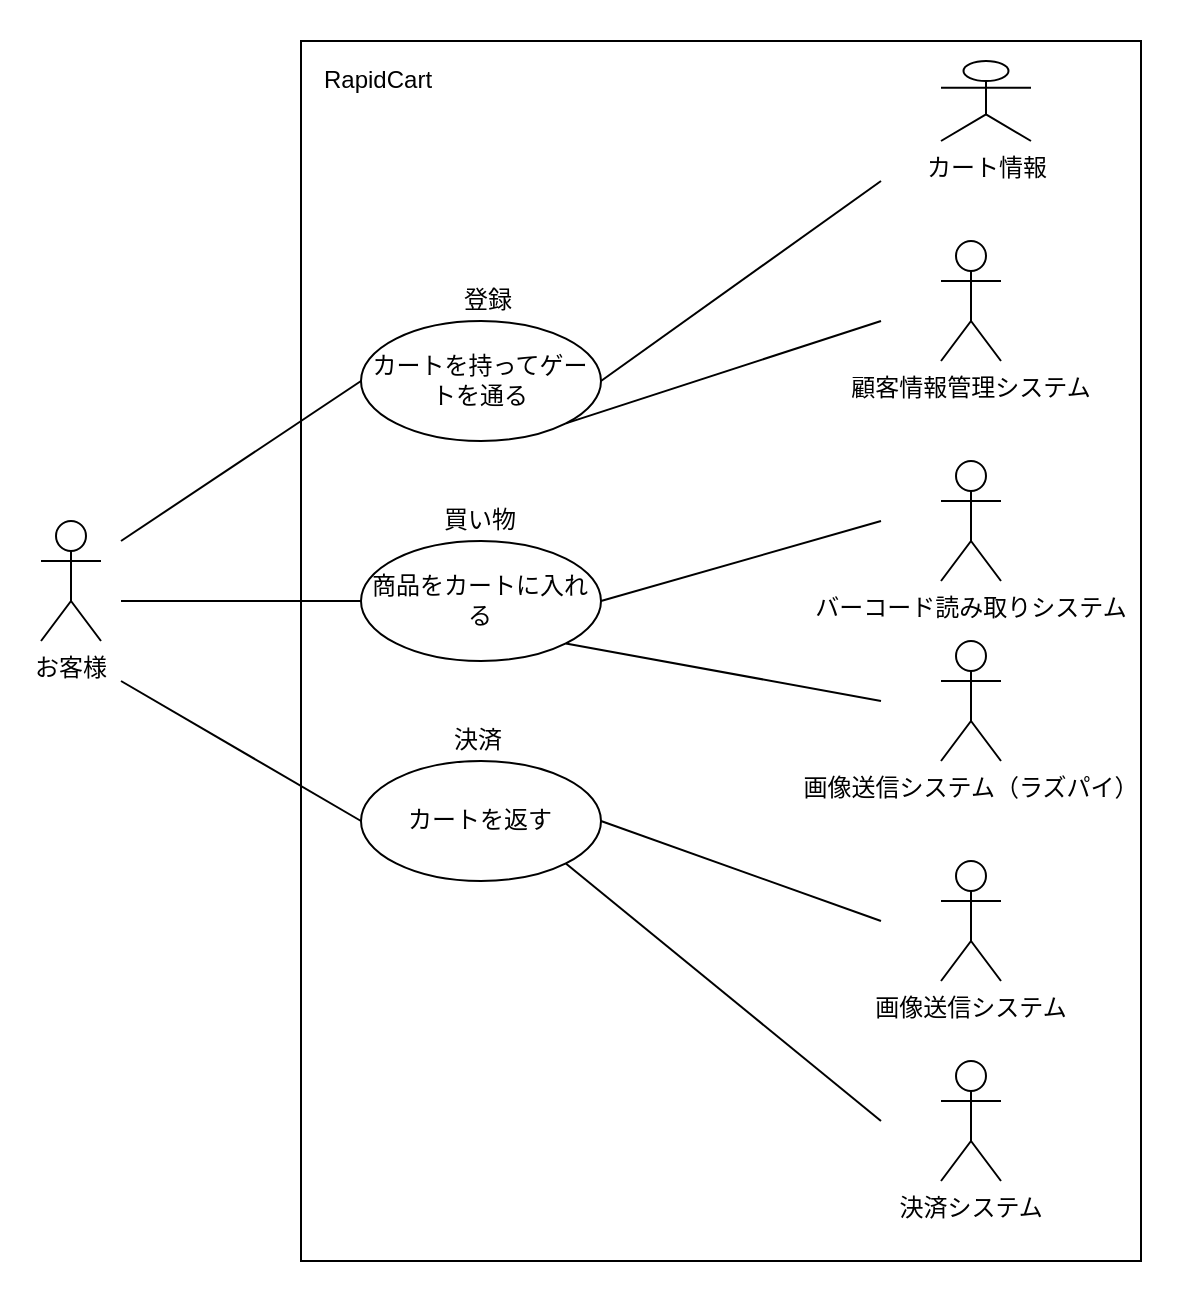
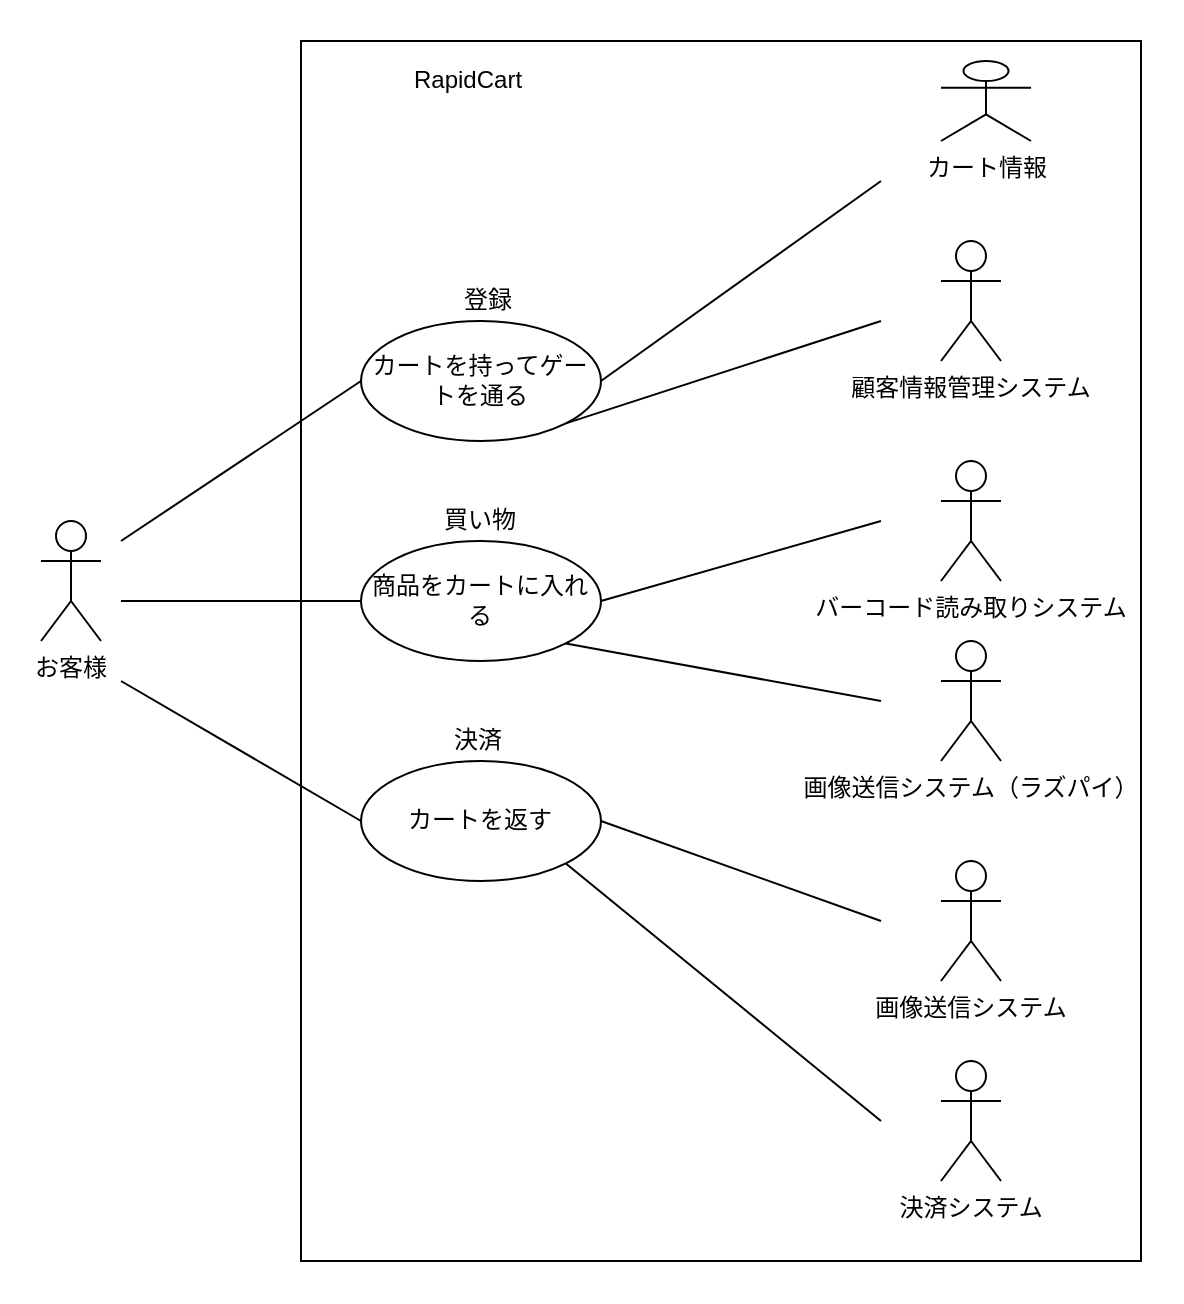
node "RapidCart": moved (391, 81) -> (481, 81)
